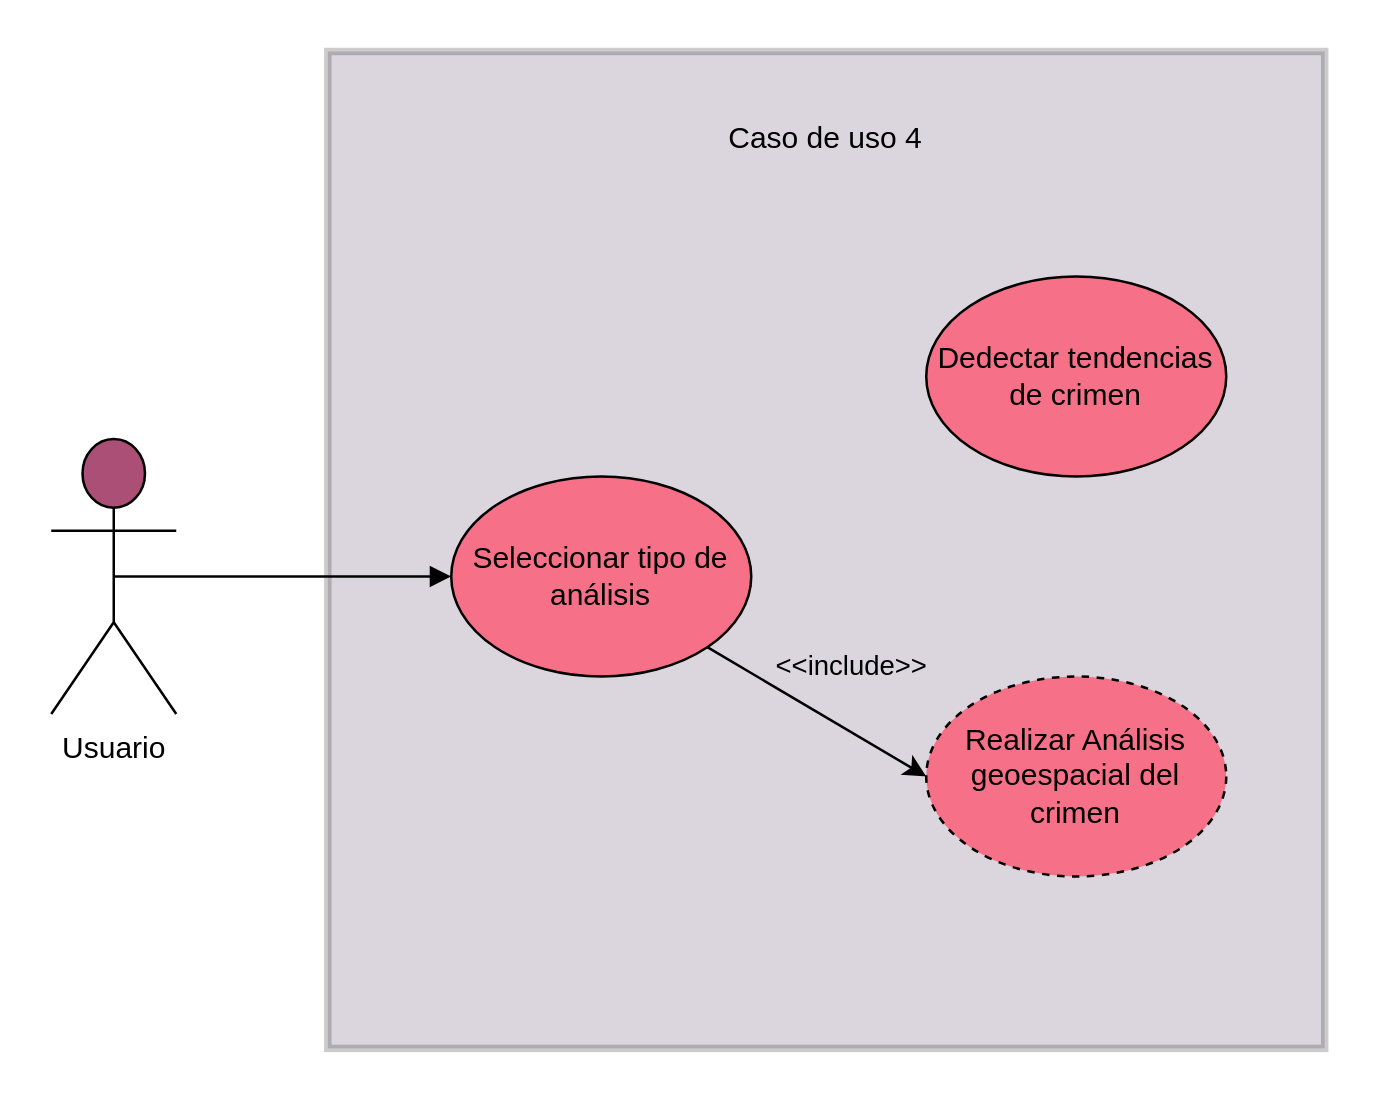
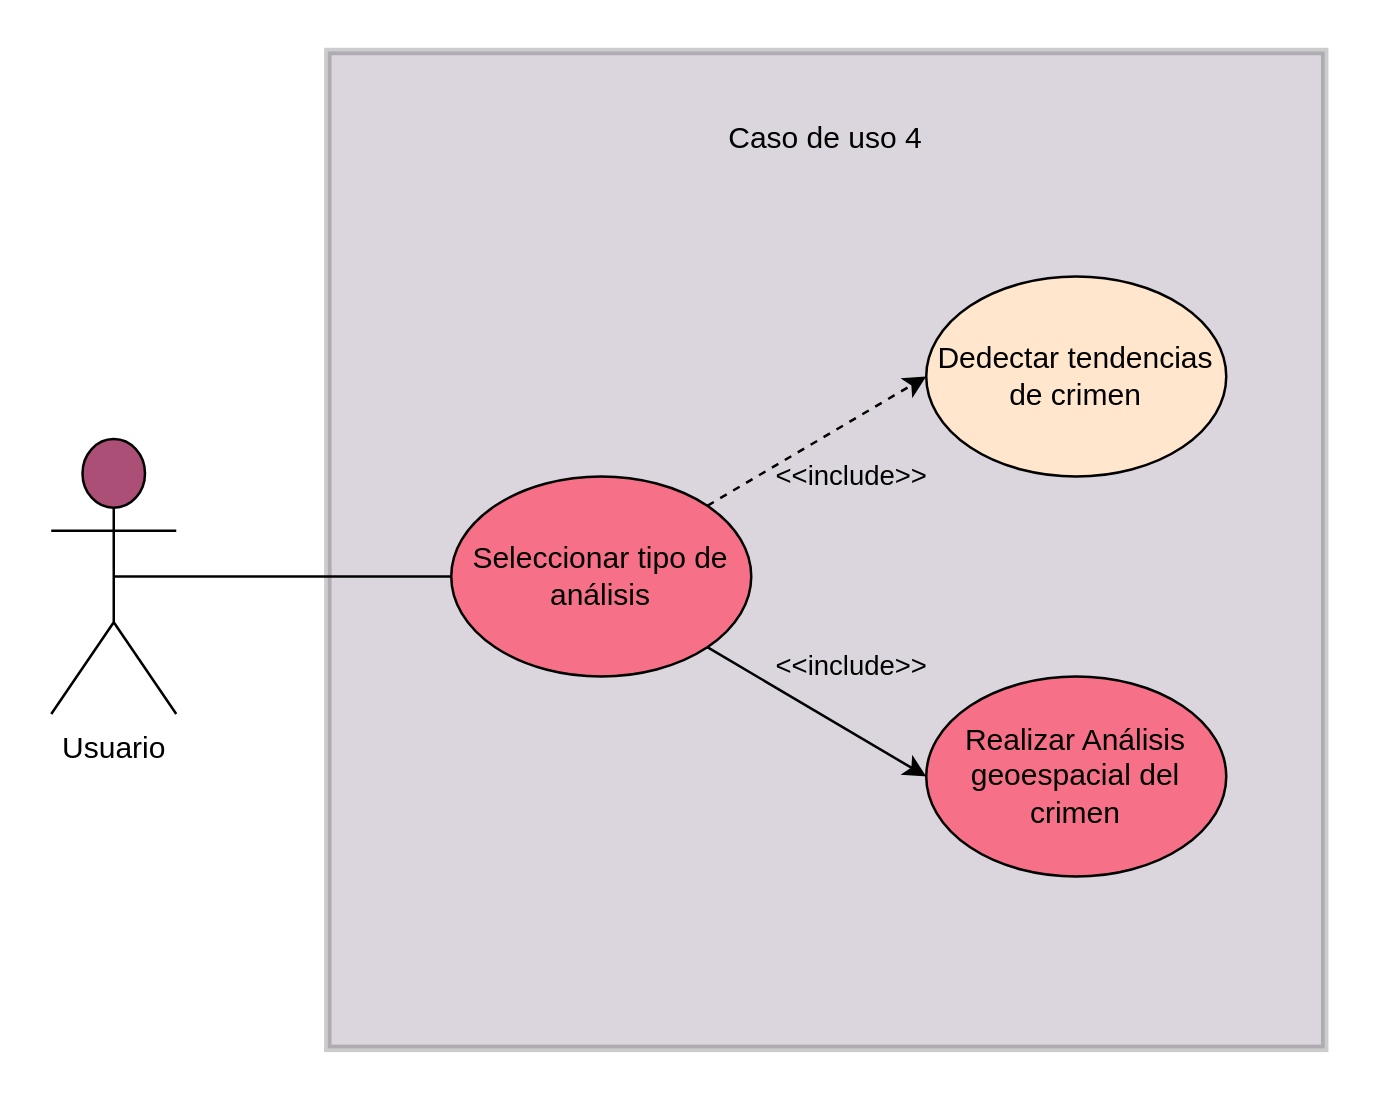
node "Dedectar tendencias de crimen": fillcolor #f67188 -> #ffe6cc
edge "Seleccionar tipo de análisis" -> "Dedectar tendencias de crimen": added, label "<<include>>"
edge "Usuario" -> "Seleccionar tipo de análisis": arrowhead block -> none
node "Realizar Análisis geoespacial del crimen": style dashed -> solid
